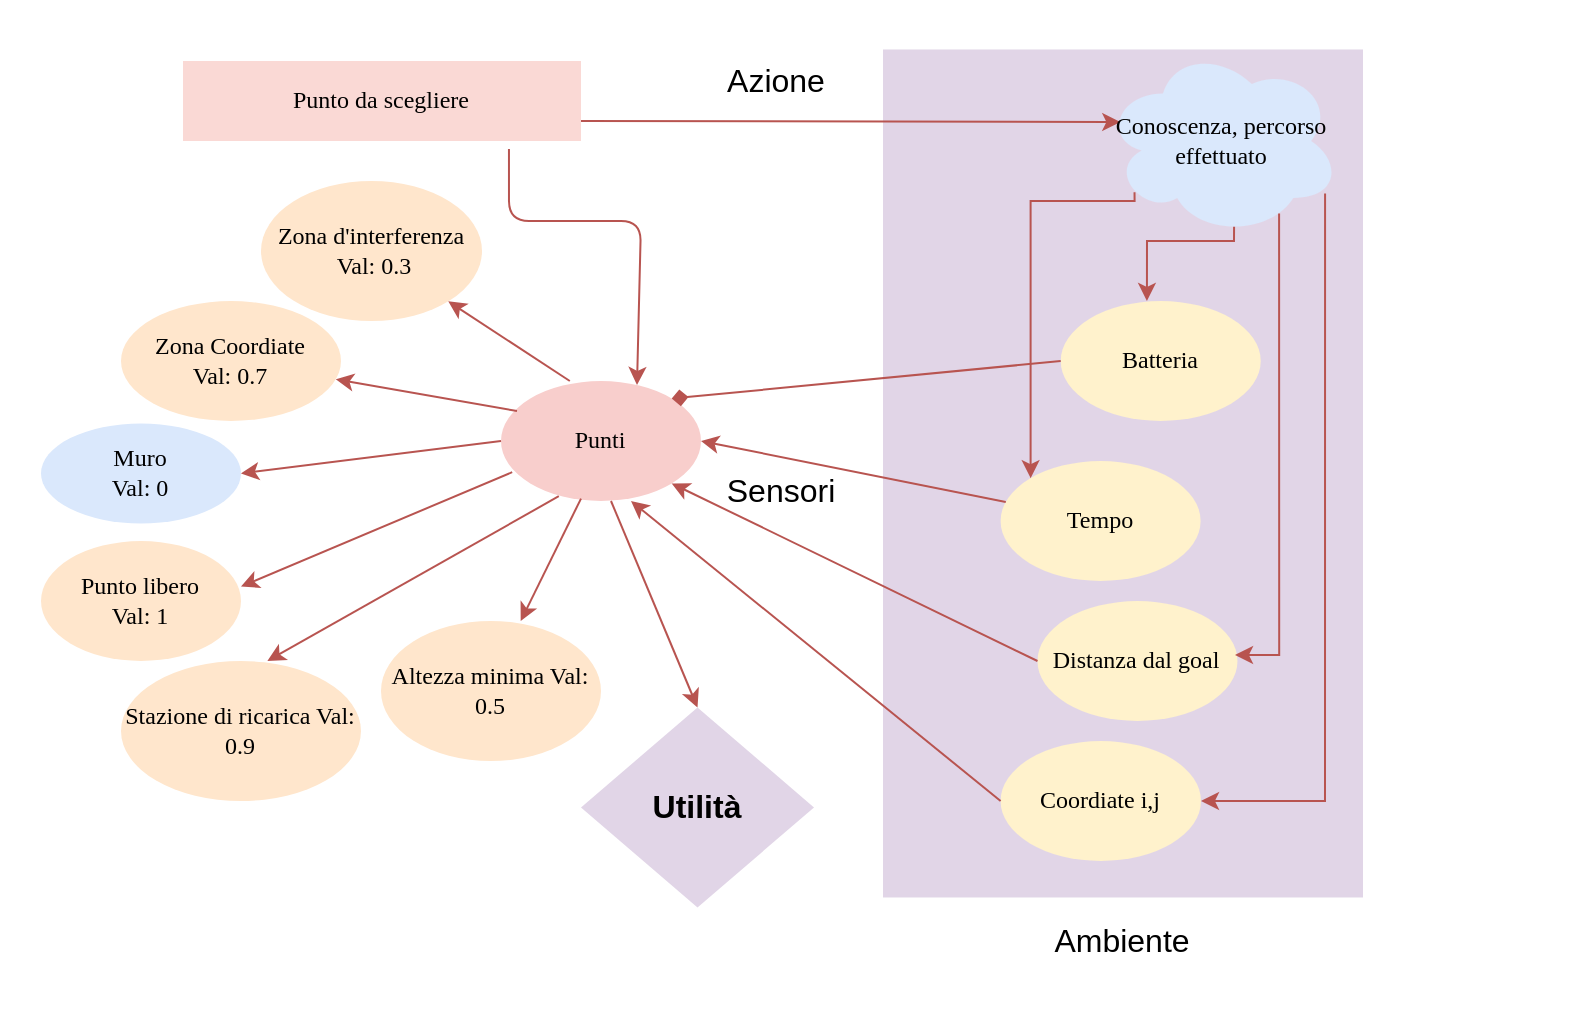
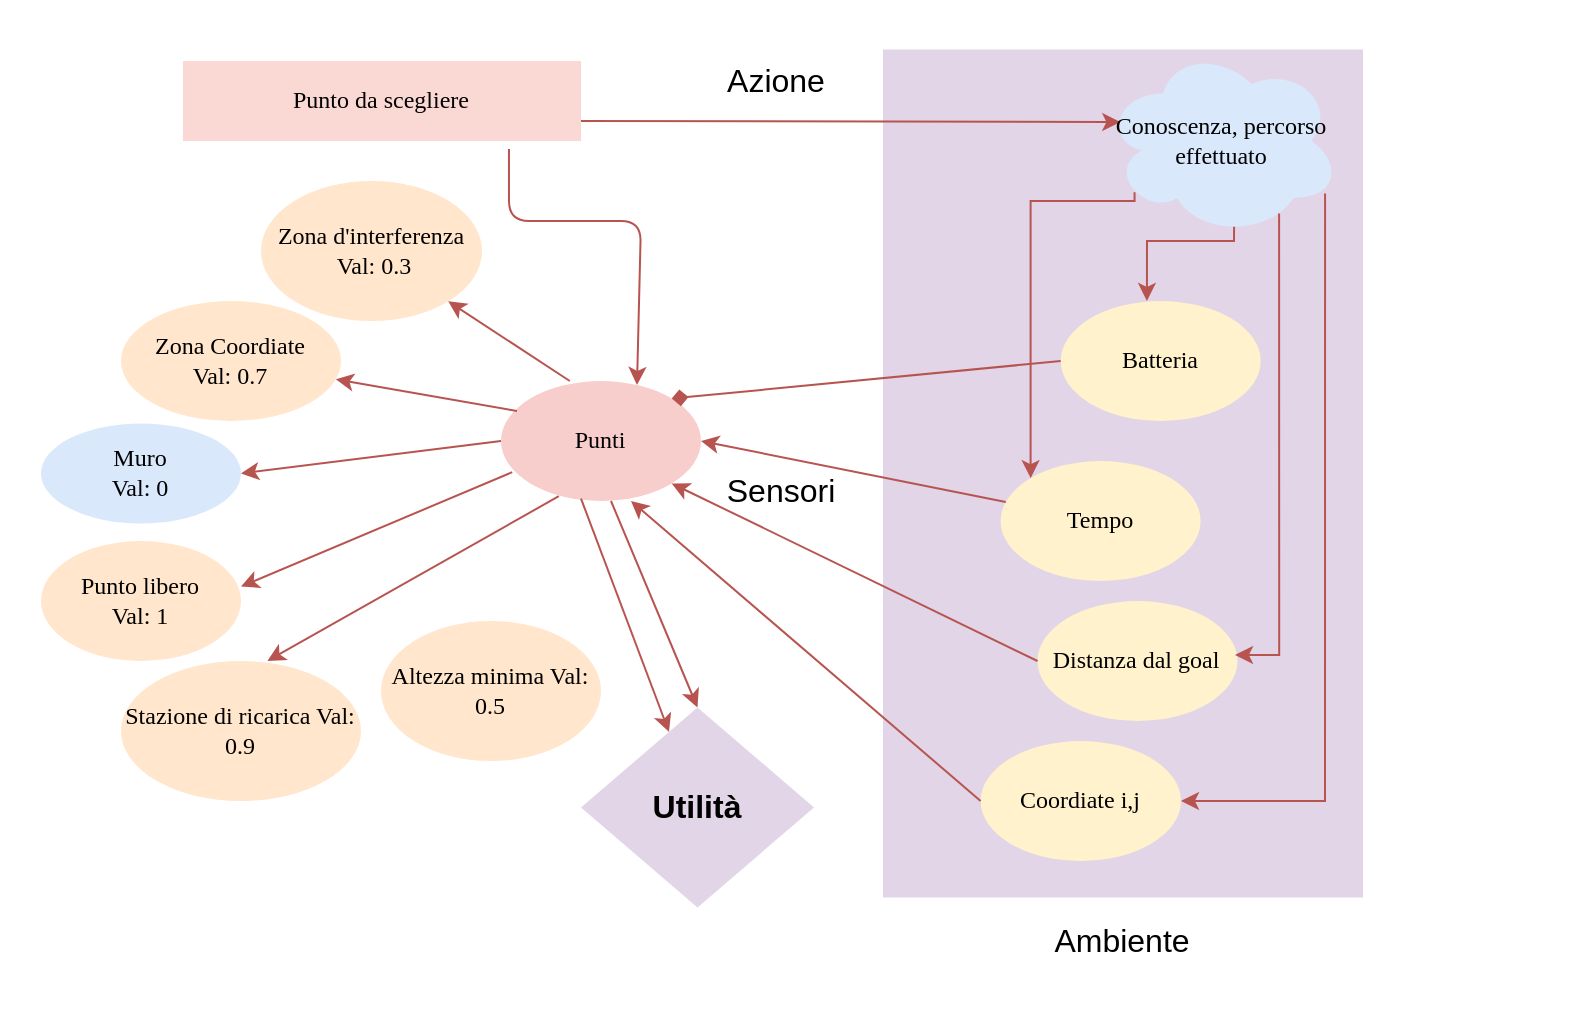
edge "Punti" -> "Altezza minima Val: 0.5": now "Punti" -> "Utilità"
node "Coordiate i,j": moved (1101, 801) -> (1081, 801)
